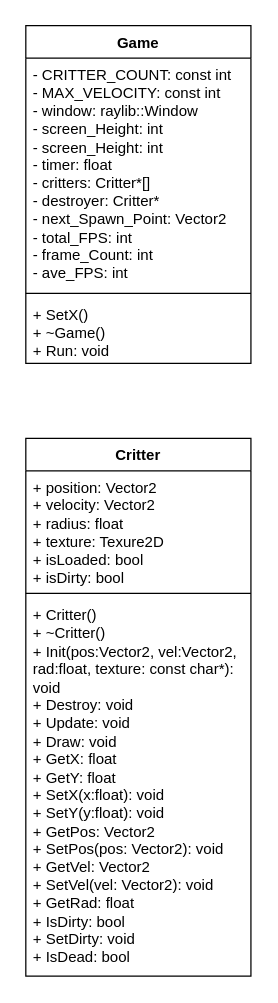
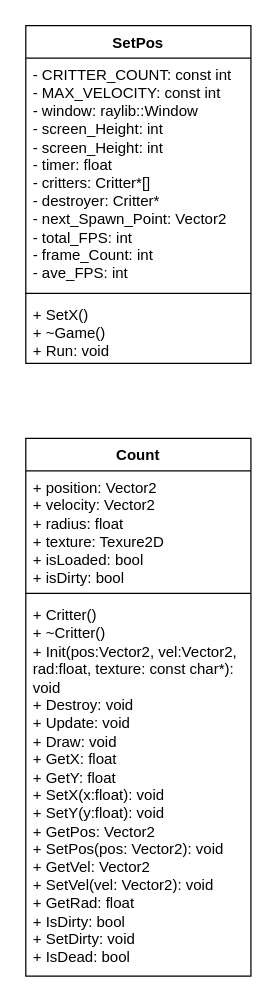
node "Game": label "Game" -> "SetPos"
node "Critter": label "Critter" -> "Count"
